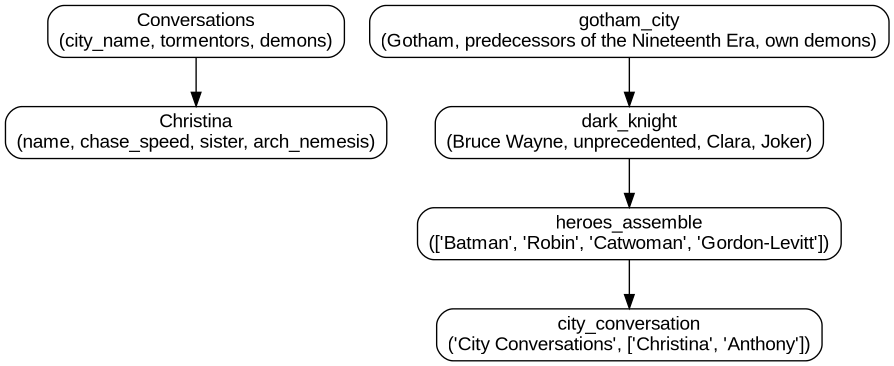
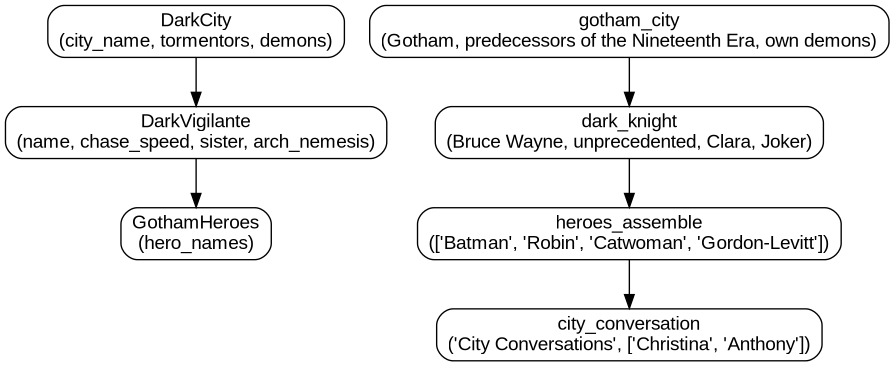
node "Conversations (city_name, tormentors, demons)": label "Conversations (city_name, tormentors, demons)" -> "DarkCity (city_name, tormentors, demons)"
node "Christina (name, chase_speed, sister, arch_nemesis)": label "Christina (name, chase_speed, sister, arch_nemesis)" -> "DarkVigilante (name, chase_speed, sister, arch_nemesis)"
node "GothamHeroes (hero_names)": added
